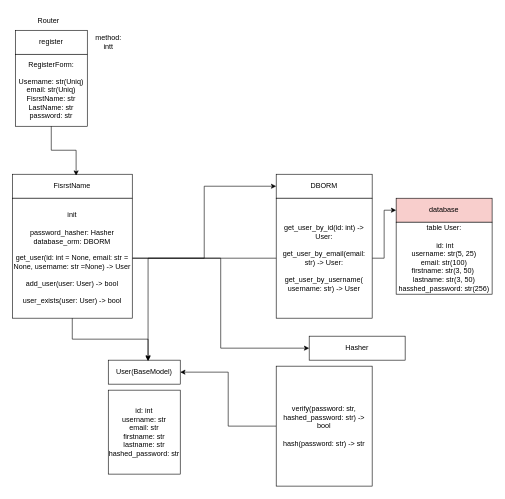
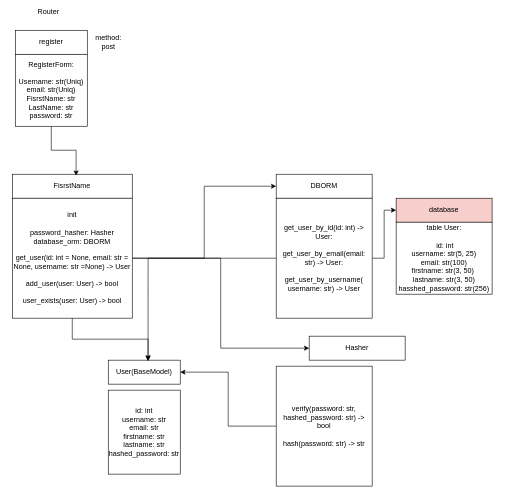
node "Router": moved (48, 21) -> (48, 12)
node "method: intt": label "method: intt" -> "method: post"
